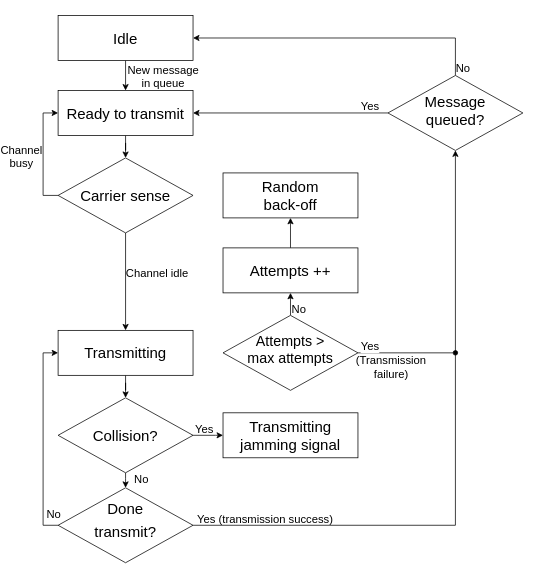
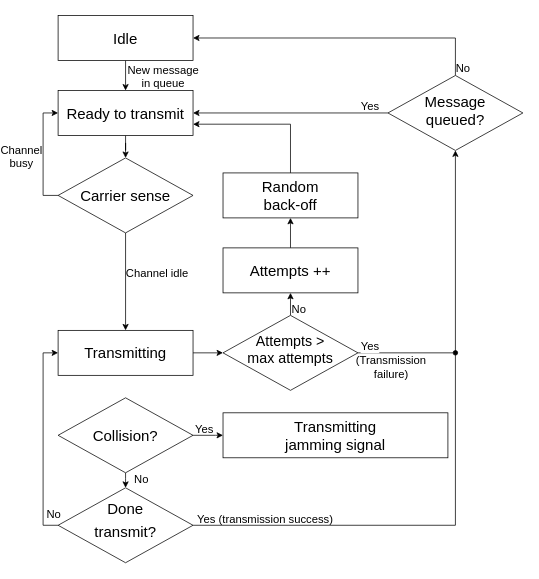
edge "Random back-off" -> "Ready to transmit": added
edge "Transmitting" -> "Collision?": now "Transmitting" -> "Attempts > max attempts"
node "Transmitting jamming signal": size 135x45 -> 225x45
